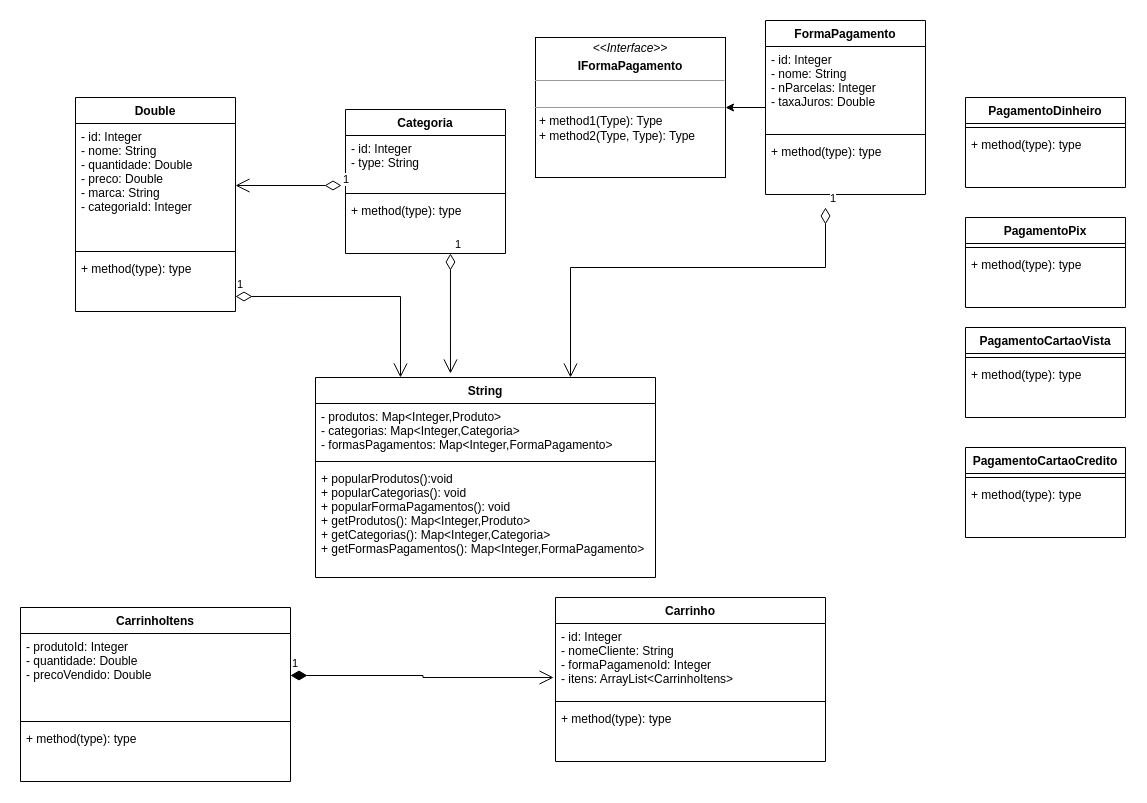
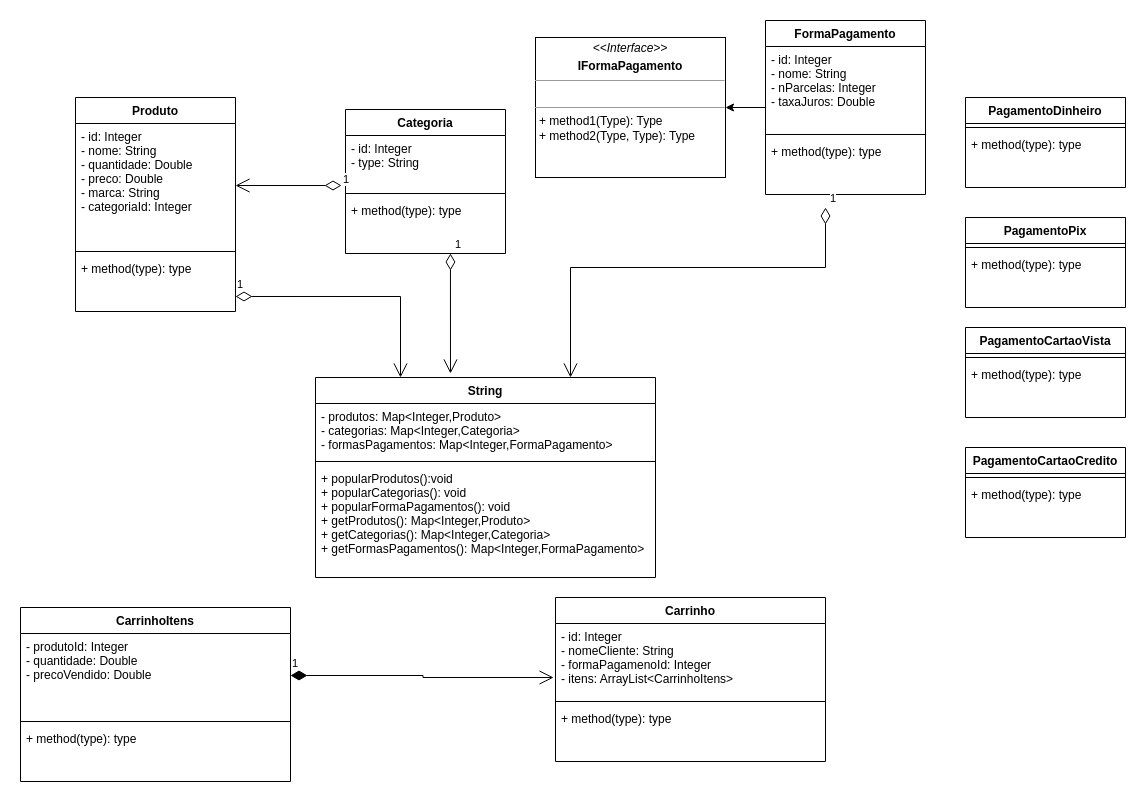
node "Double": label "Double" -> "Produto"
